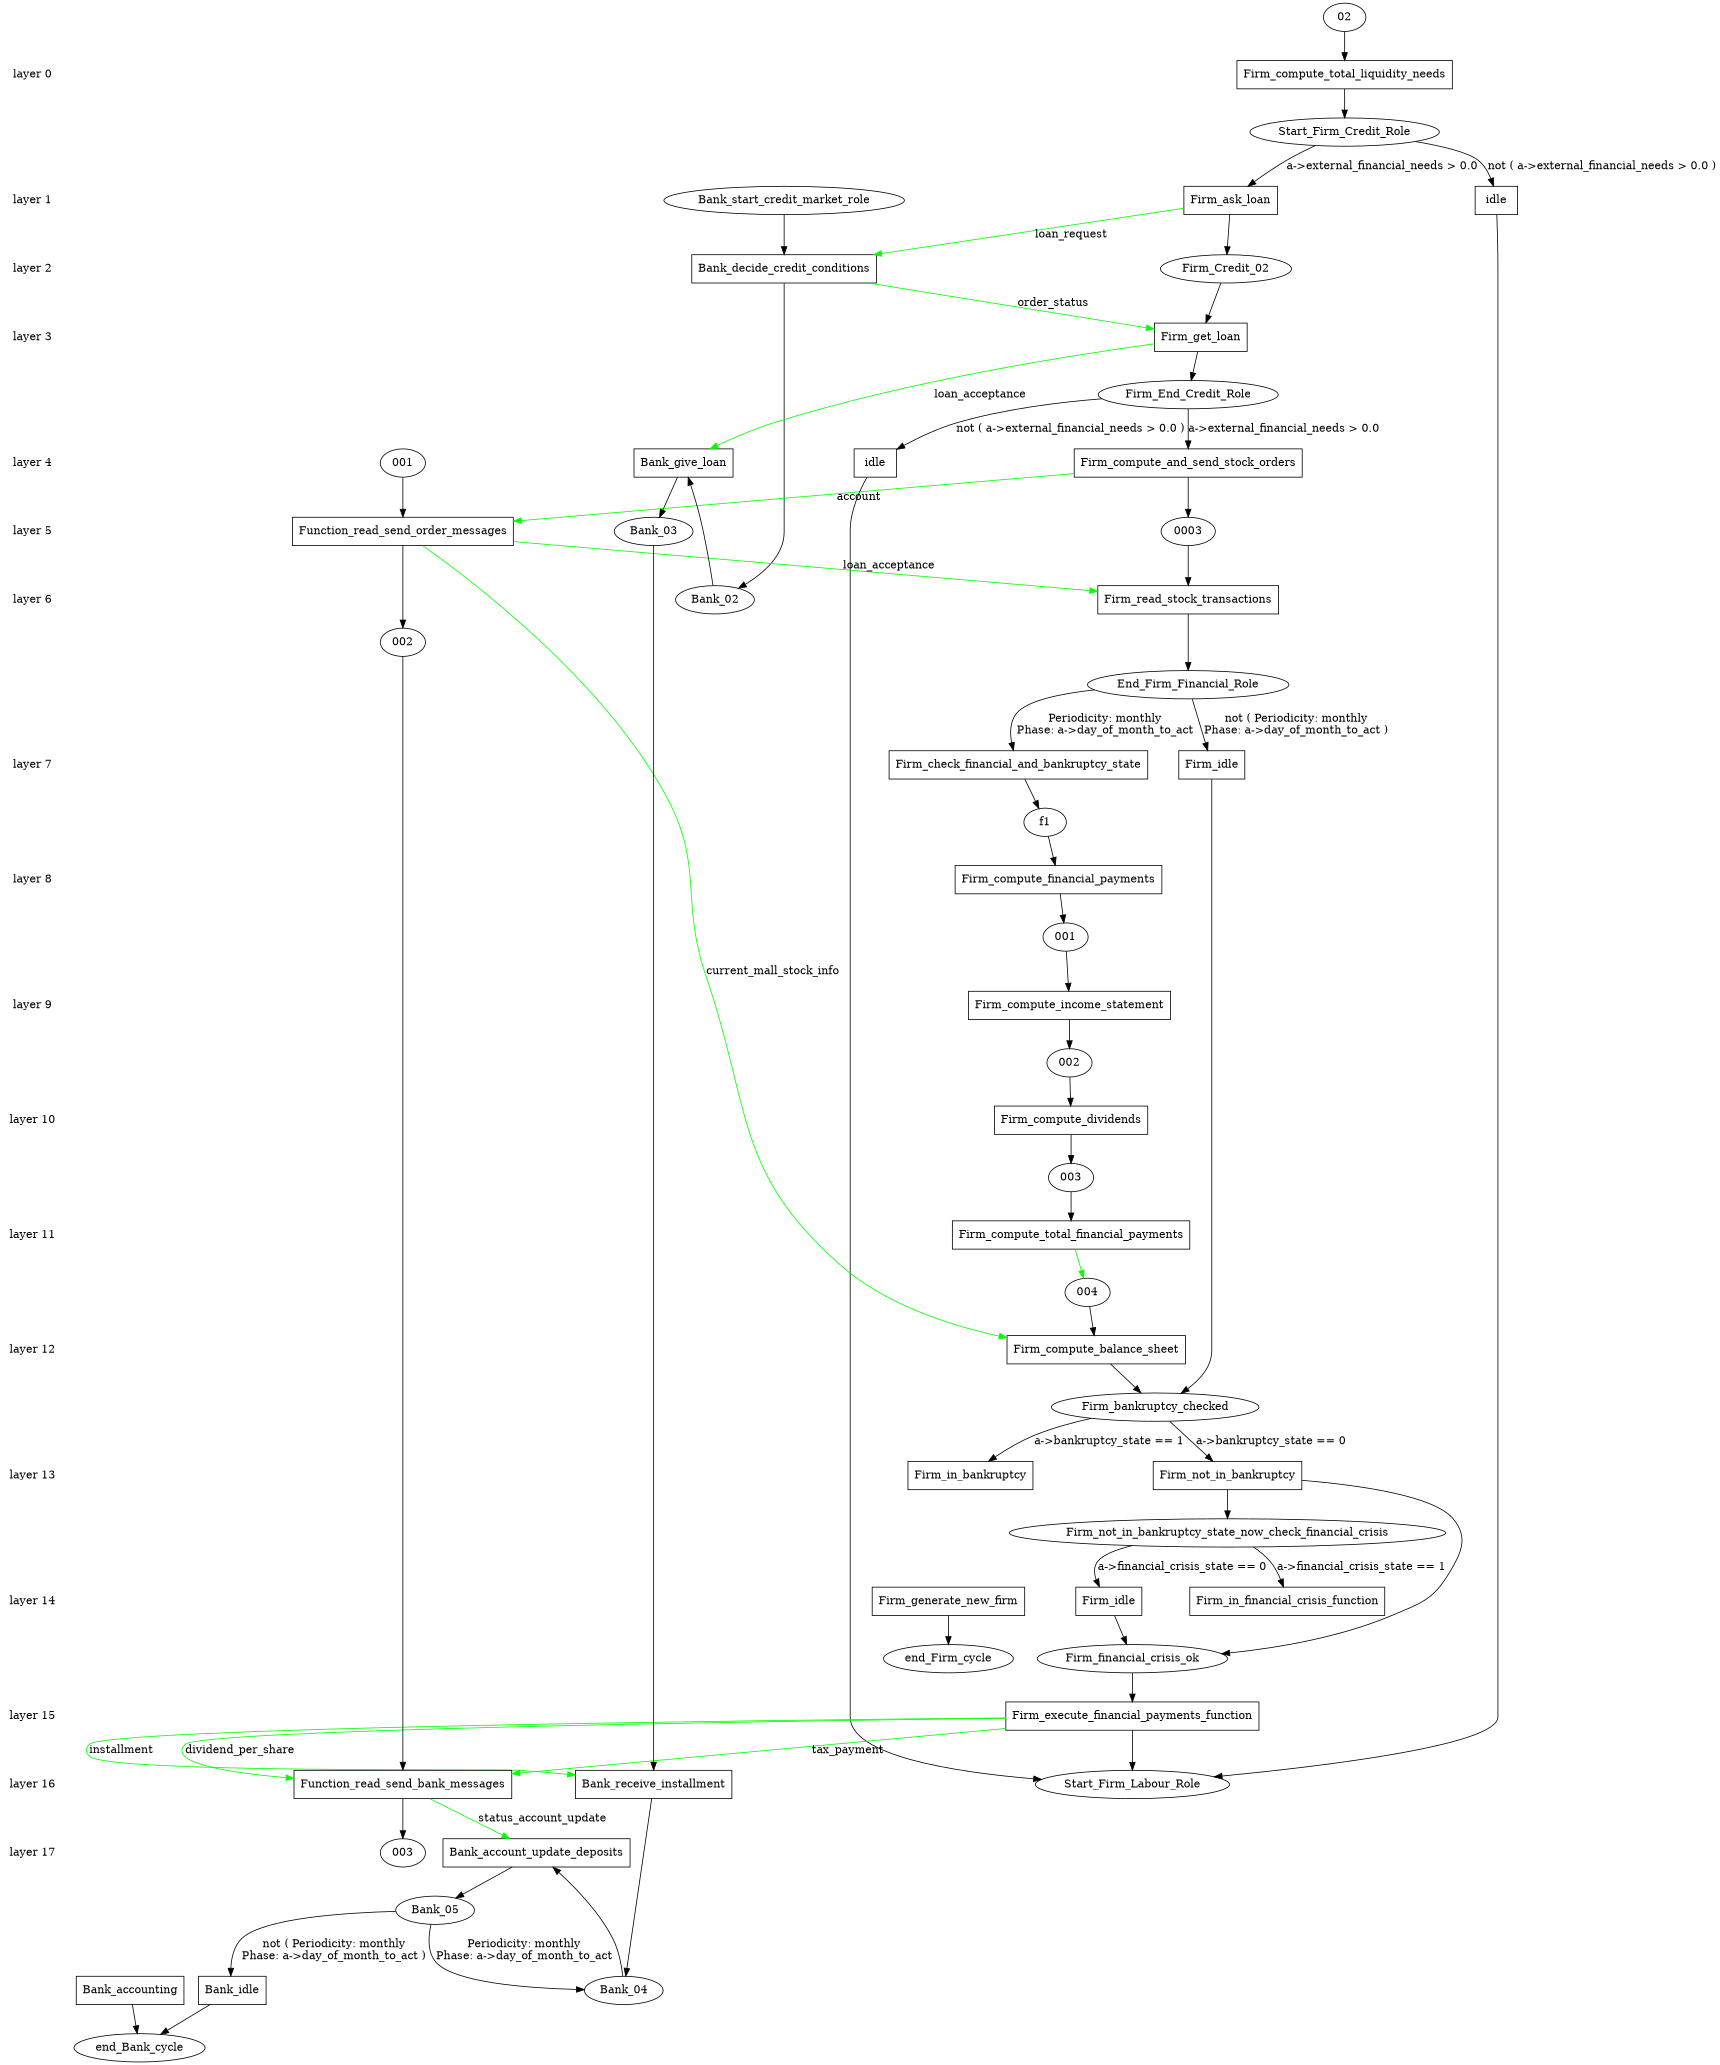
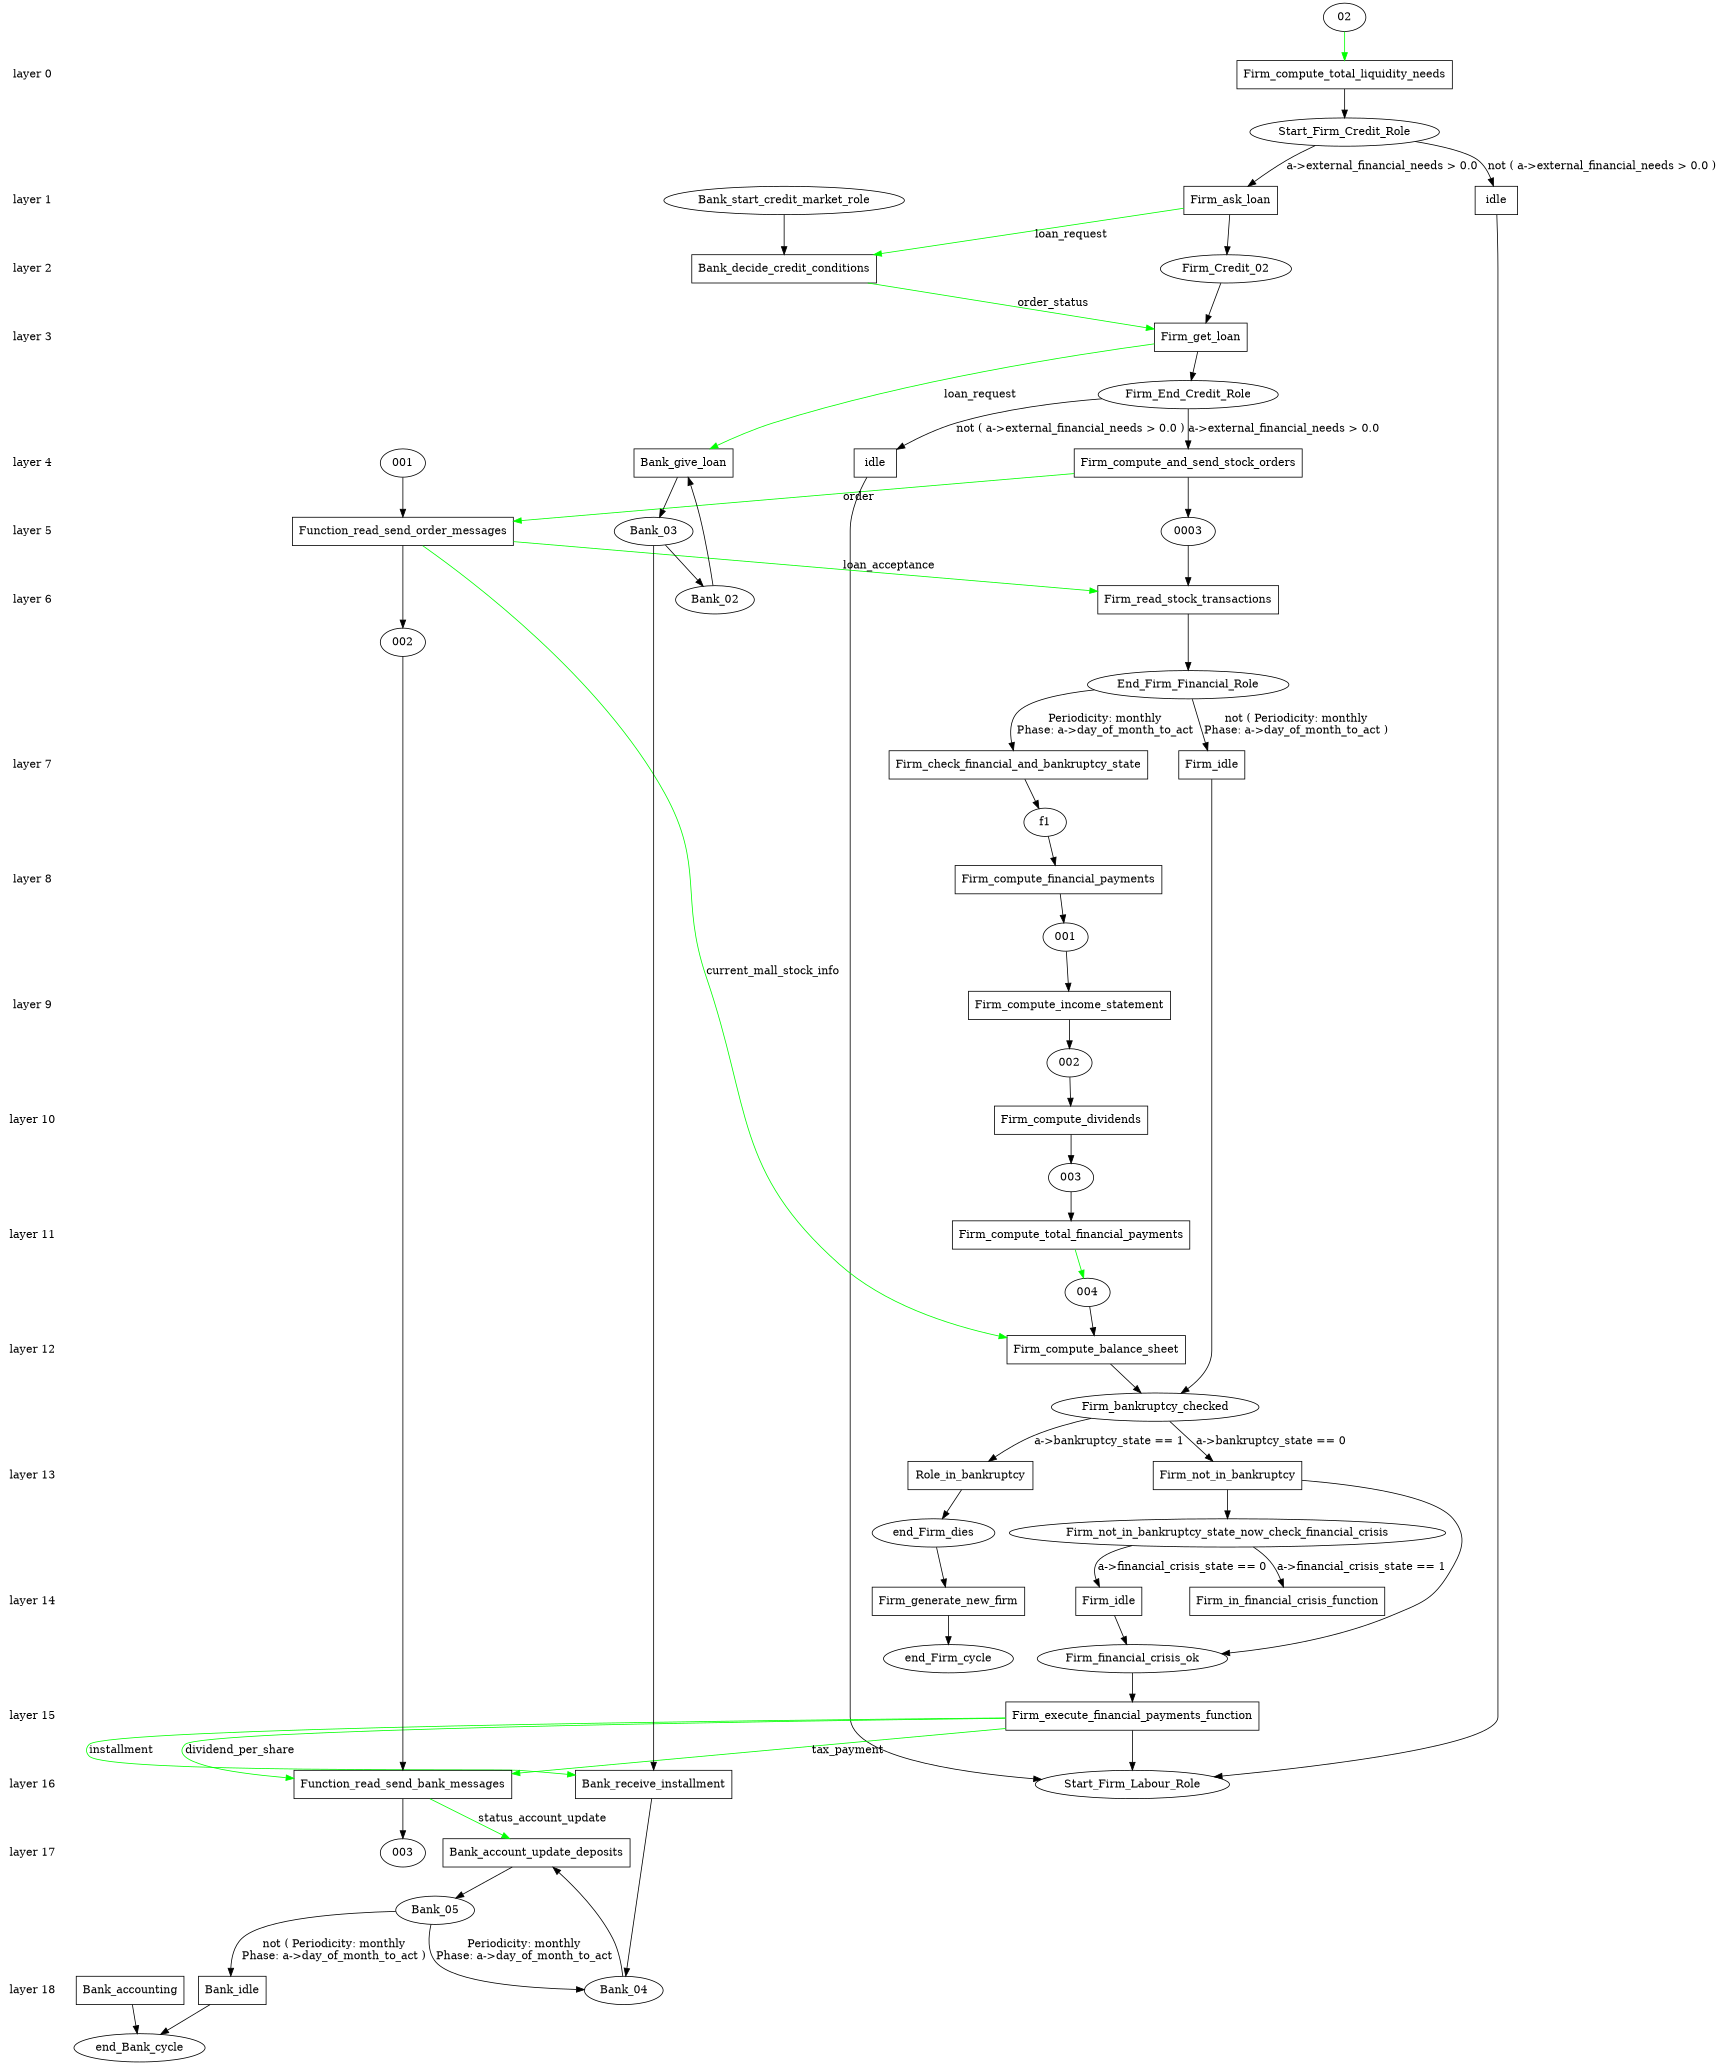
edge "02" -> "Firm_compute_total_liquidity_needs": color black -> #00ff00
edge "Firm_get_loan" -> "Bank_give_loan": label "loan_acceptance" -> "loan_request"
edge "Bank_decide_credit_conditions" -> "Bank_02": now "Bank_03" -> "Bank_02"
edge "Firm_compute_and_send_stock_orders" -> "Function_read_send_order_messages": label "account" -> "order"
node "Firm_in_bankruptcy": label "Firm_in_bankruptcy" -> "Role_in_bankruptcy"
node "end_Firm_dies": added
node "layer 18": added
